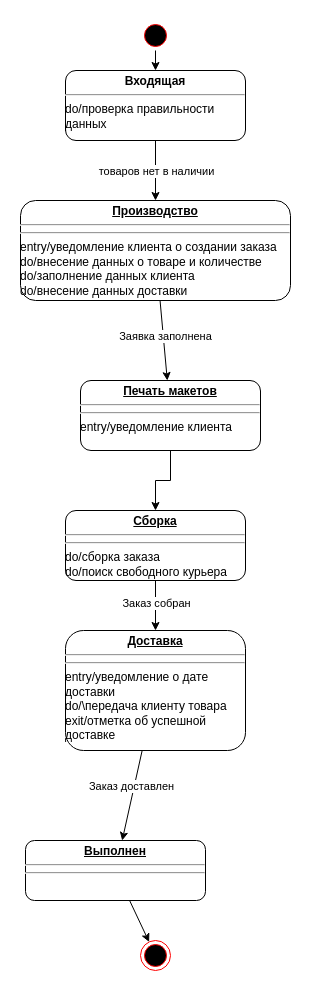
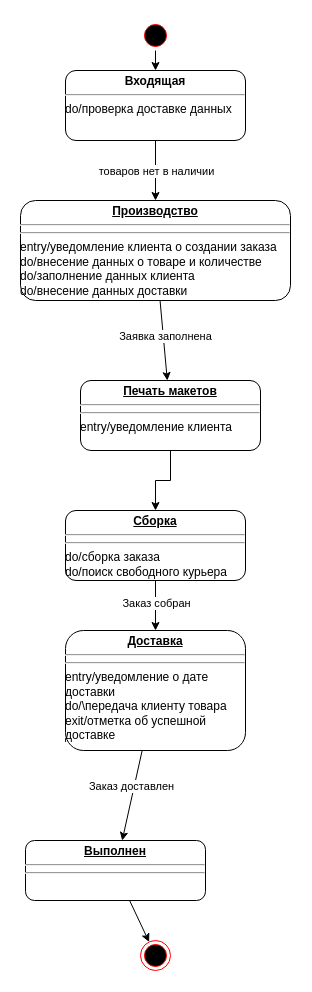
node "Входящая do/проверка правильности данных": label "Входящая do/проверка правильности данных" -> "Входящая do/проверка доставке данных"
